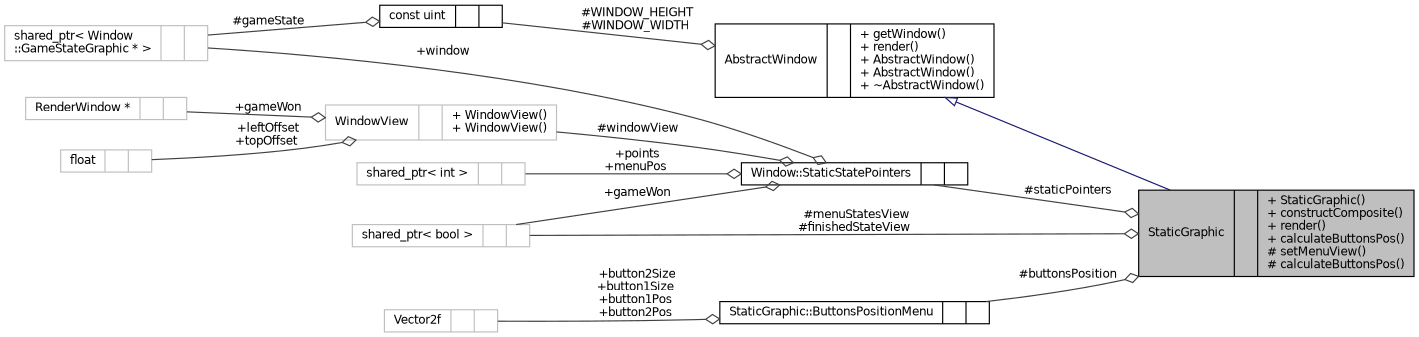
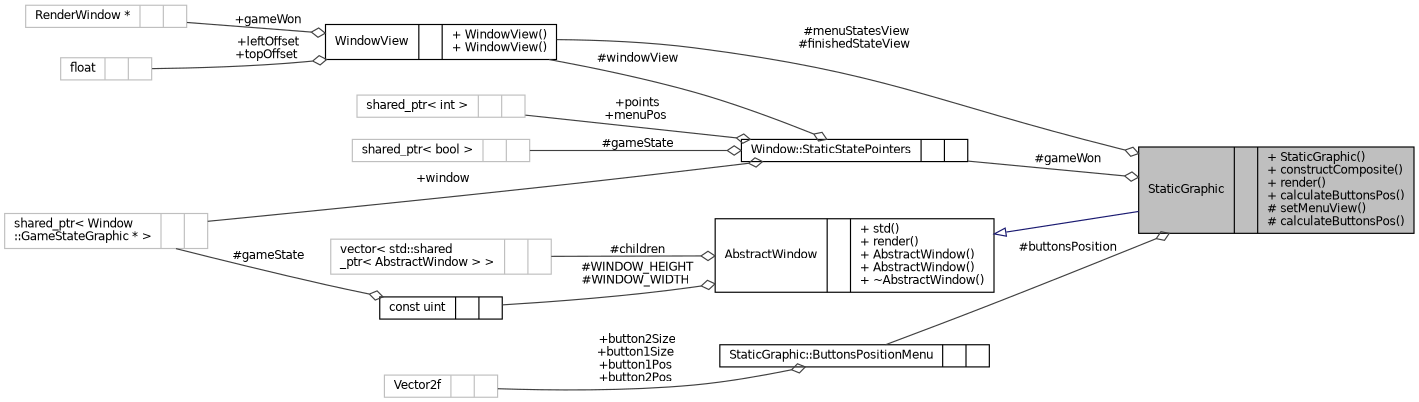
node "AbstractWindow": text "+ getWindow()" -> "+ std()"
node "WindowView": color grey75 -> black
edge "Window::StaticStatePointers" -> "StaticGraphic": label " #staticPointers" -> " #gameWon"
edge "shared_ptr< bool >" -> "Window::StaticStatePointers": label " +gameWon" -> " #gameState"
edge "shared_ptr< bool >" -> "StaticGraphic": now "WindowView" -> "StaticGraphic"
node "vector< std::shared": added
